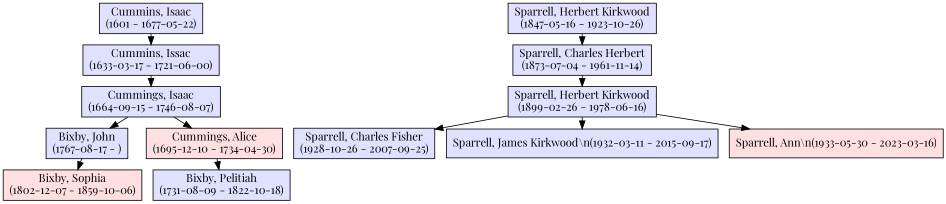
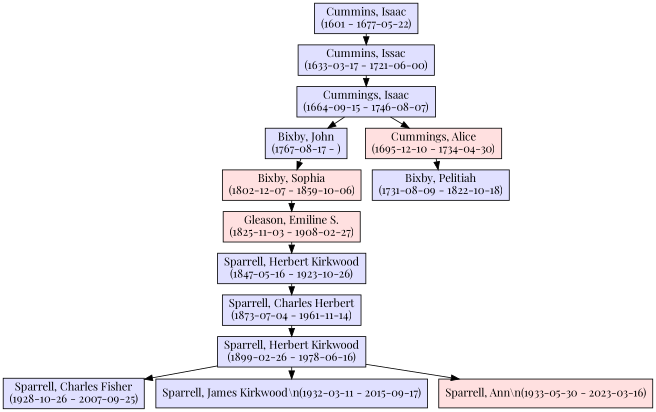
node "Gleason, Emiline S. (1825-11-03 - 1908-02-27)": added
